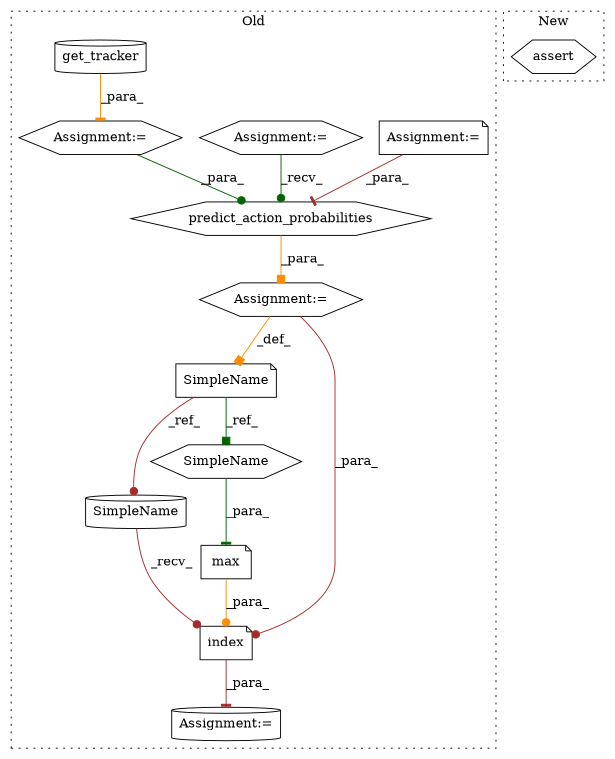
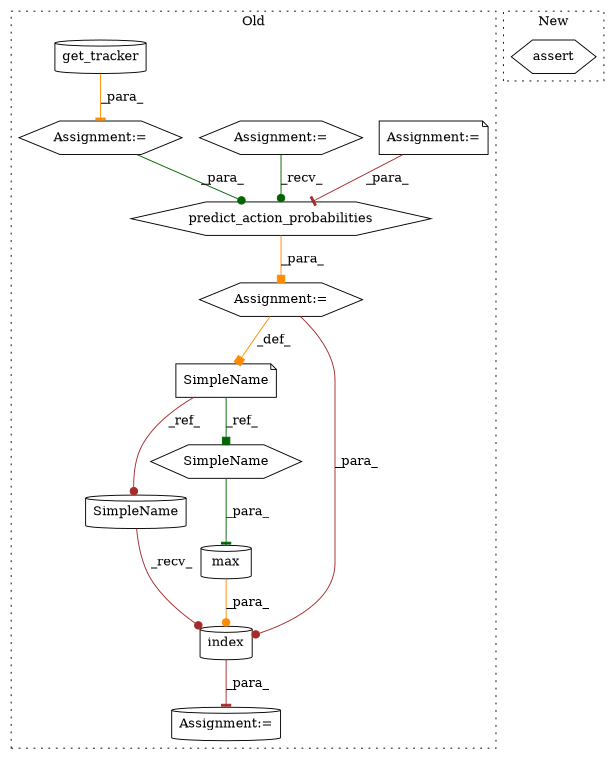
node "max": shape note -> cylinder
node "index": shape note -> cylinder
